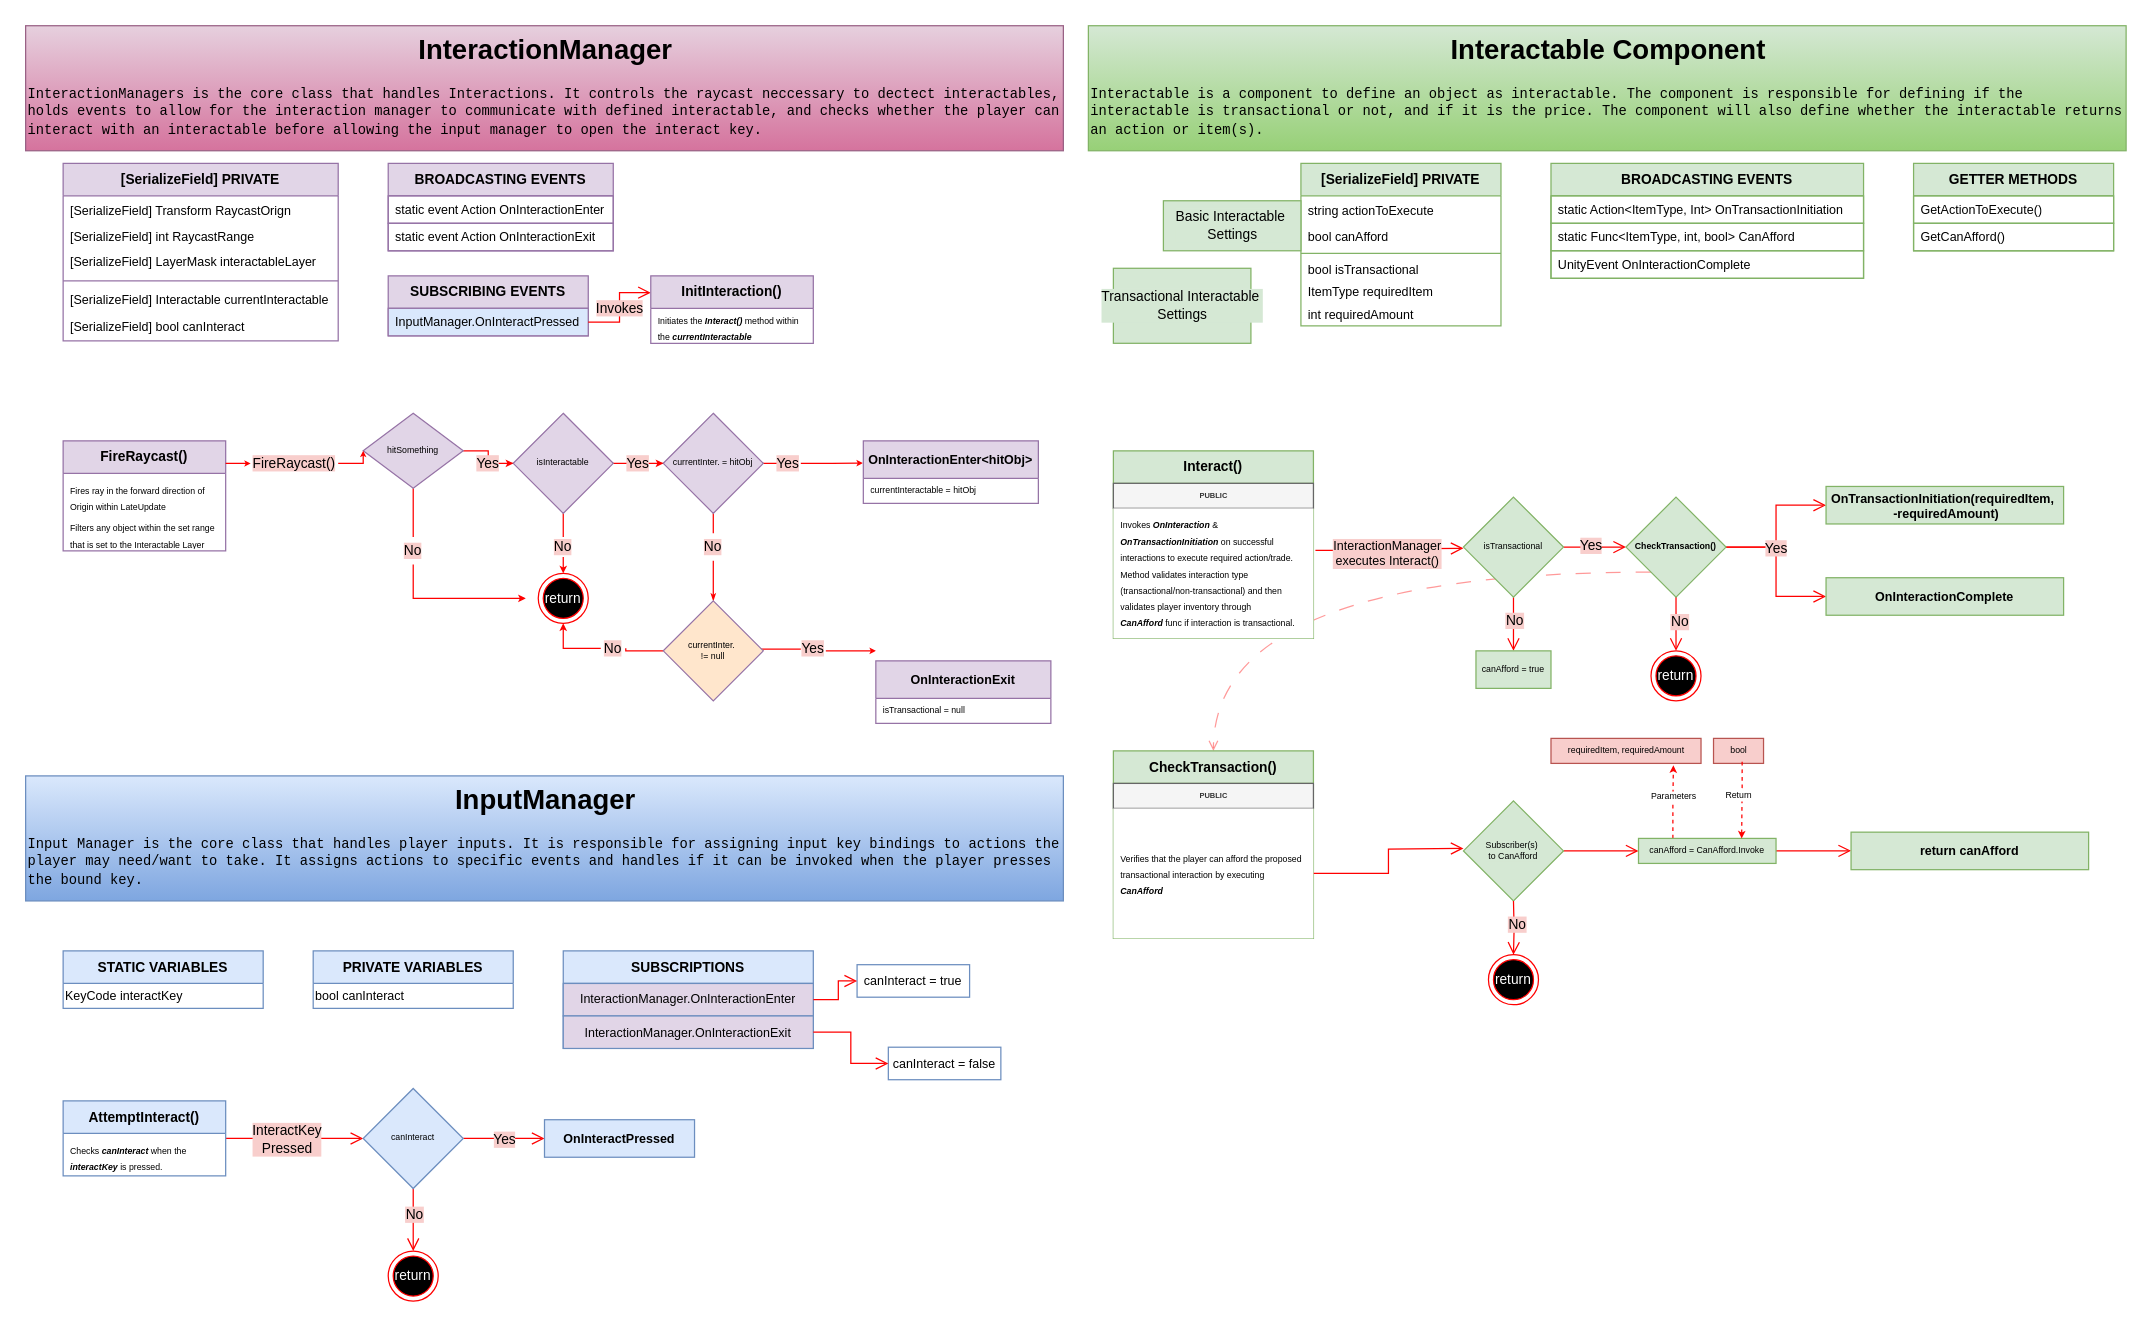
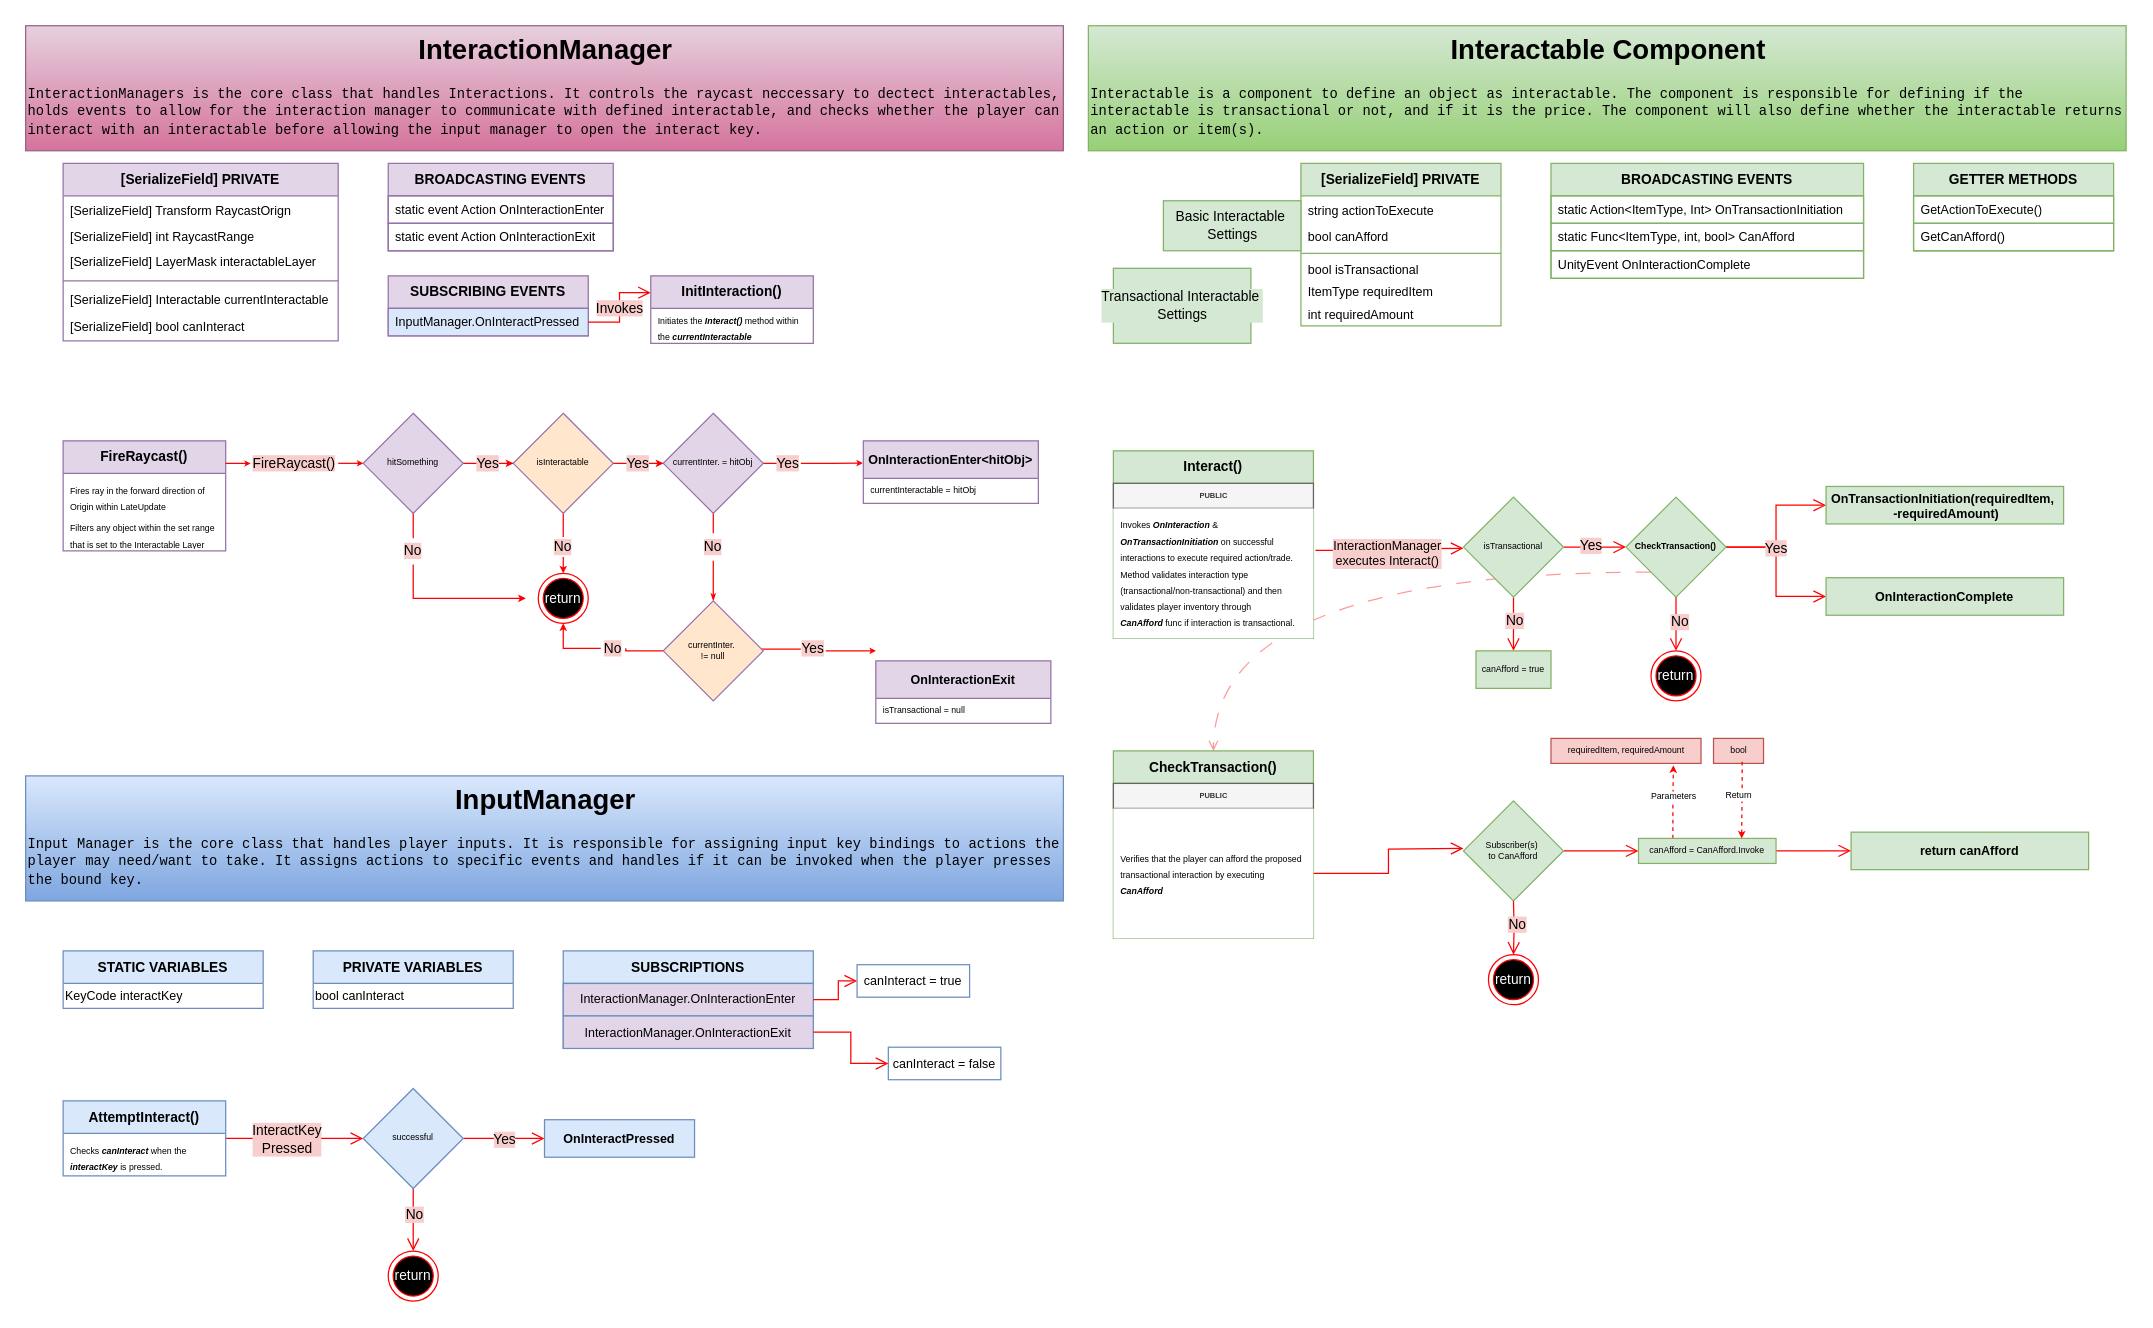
node "hitSomething": size 100x75 -> 100x100
node "isInteractable": fillcolor #e1d5e7 -> #ffe6cc
node "canInteract": label "canInteract" -> "successful"
